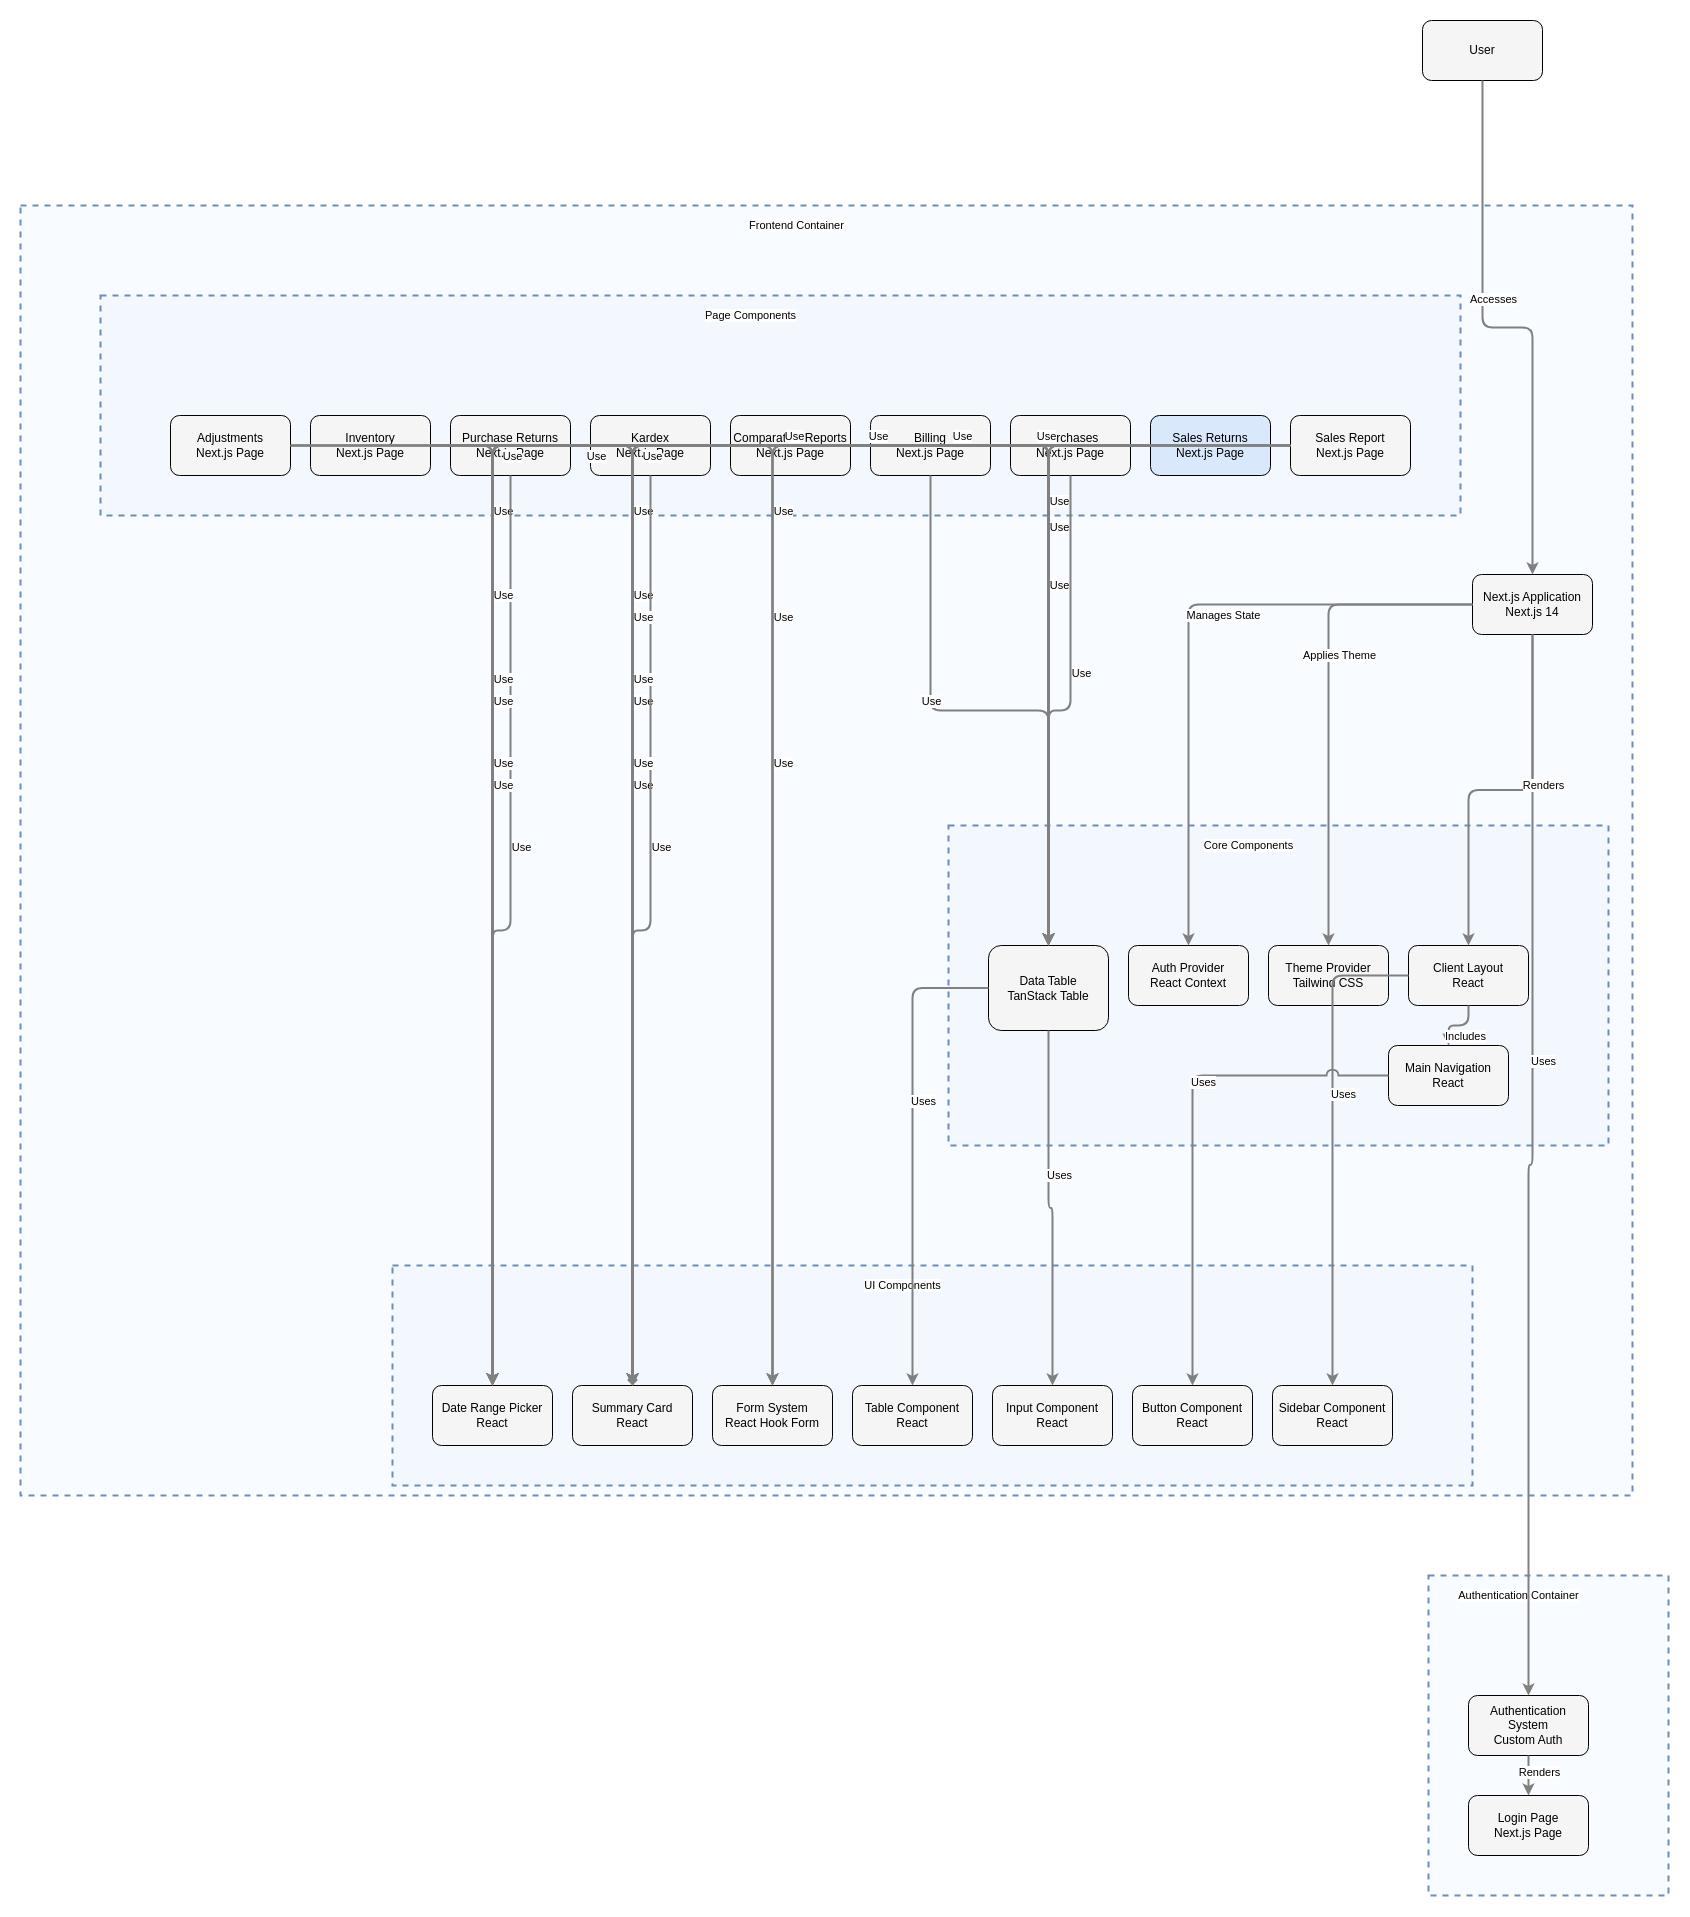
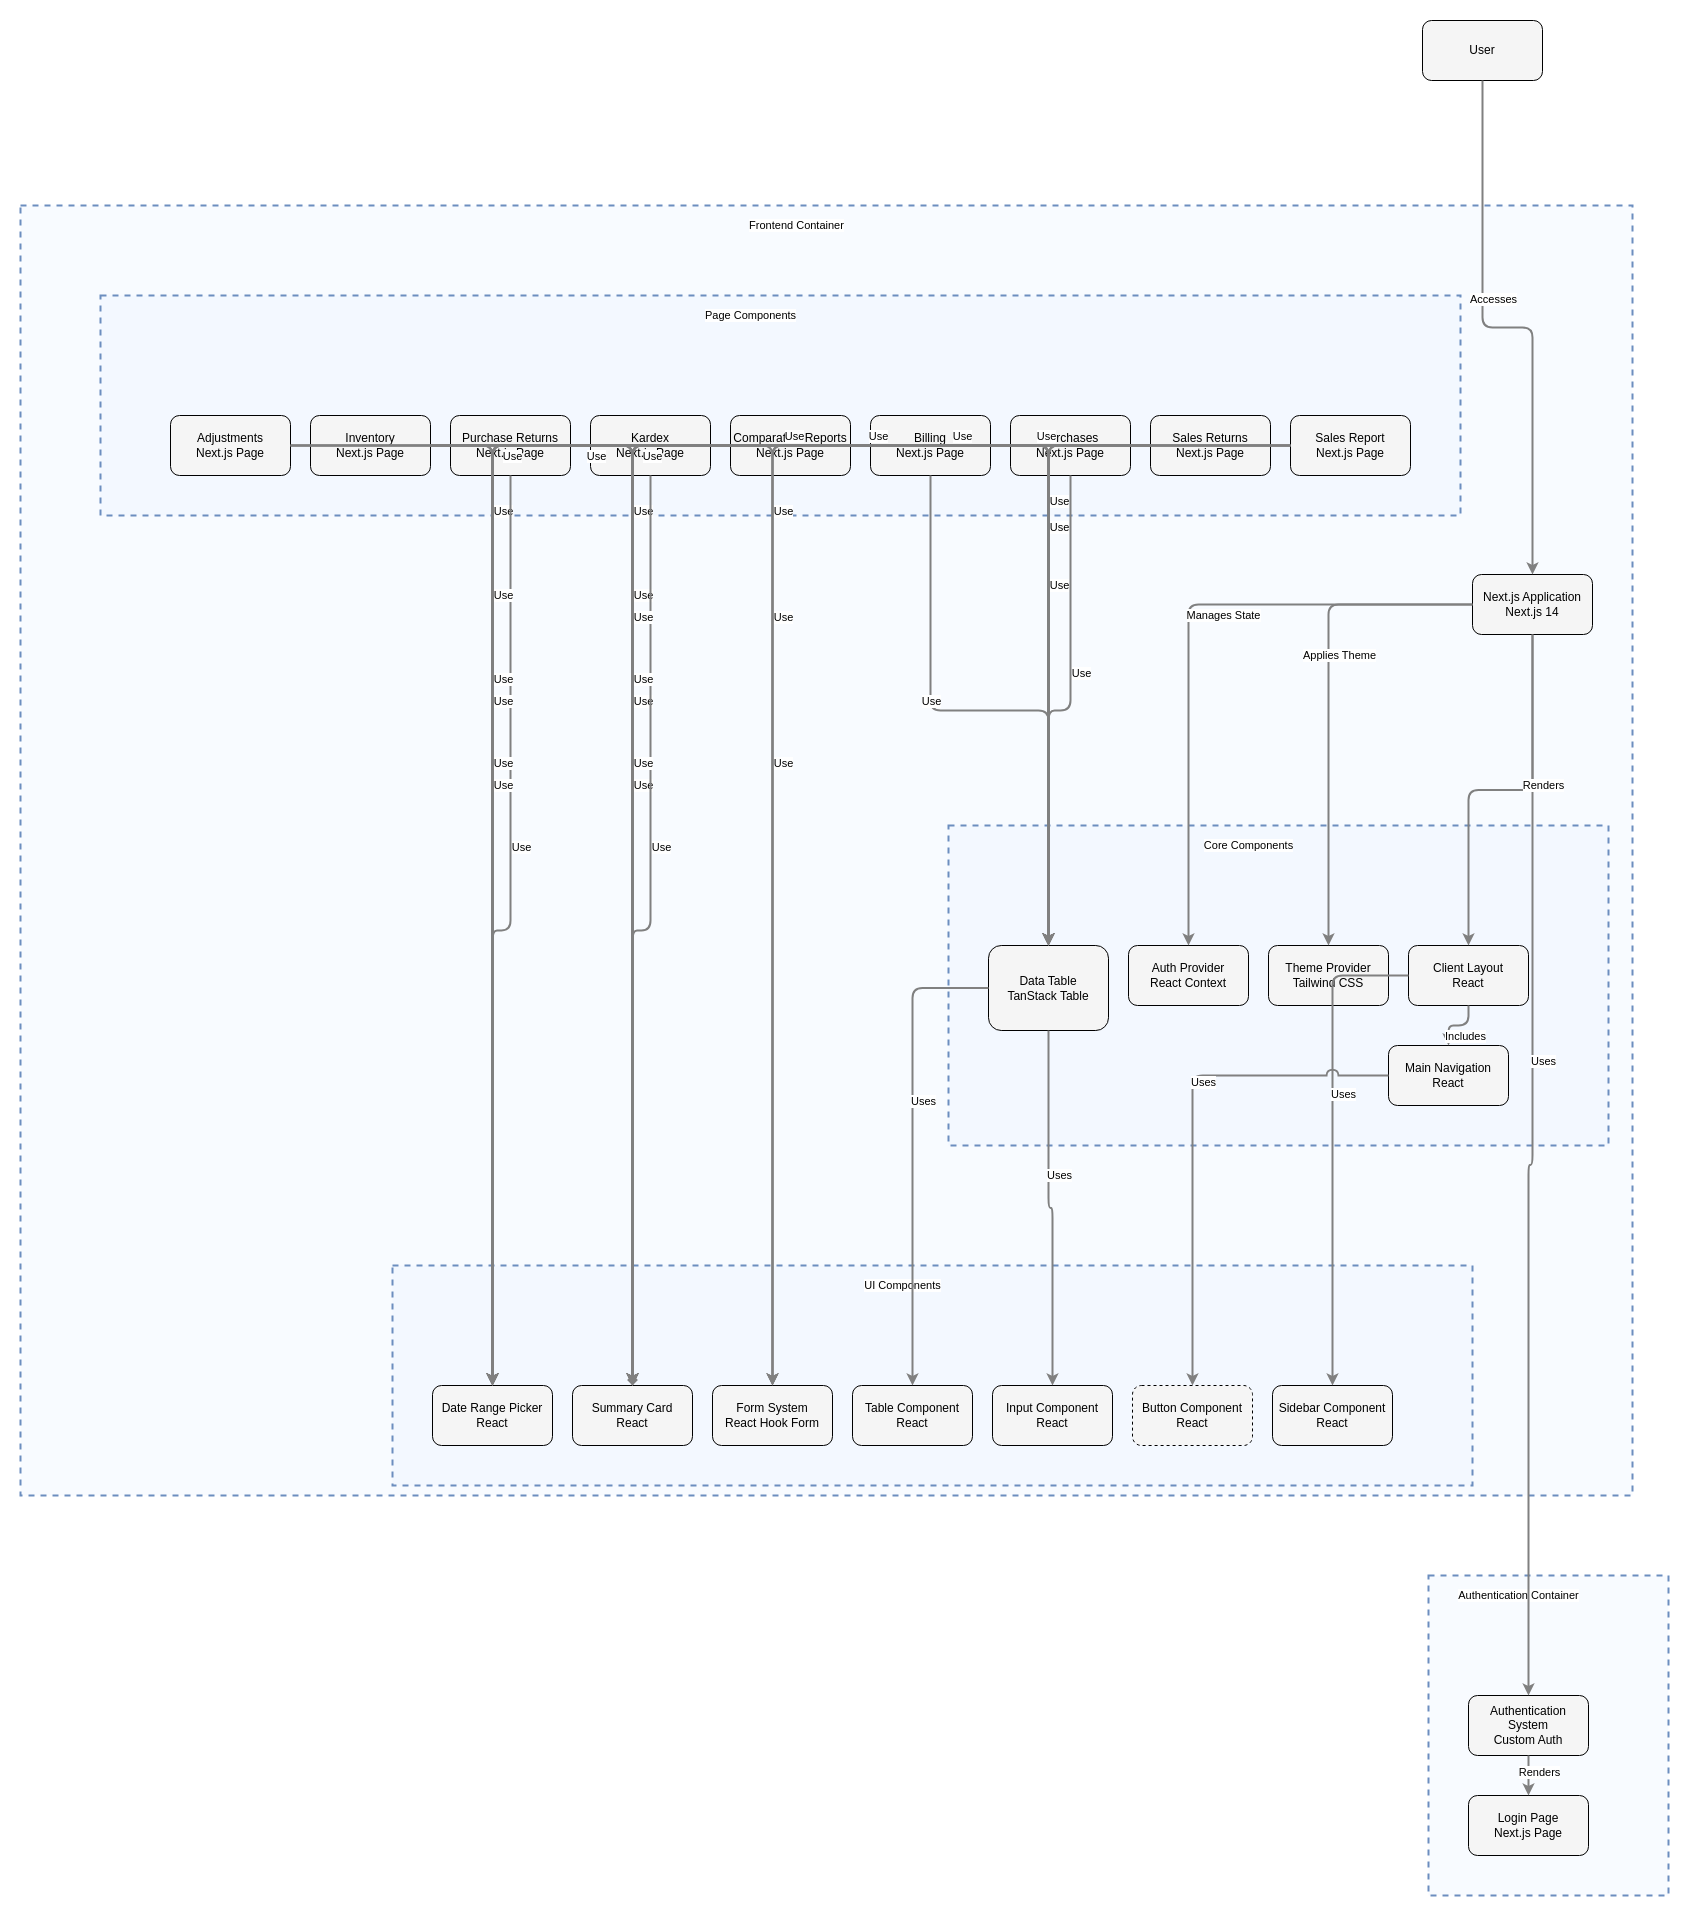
node "Sales Returns Next.js Page": fillcolor #dae8fc -> #f5f5f5
node "Button Component React": style solid -> dashed
